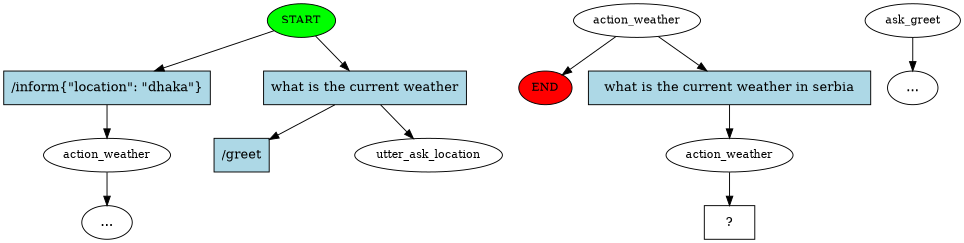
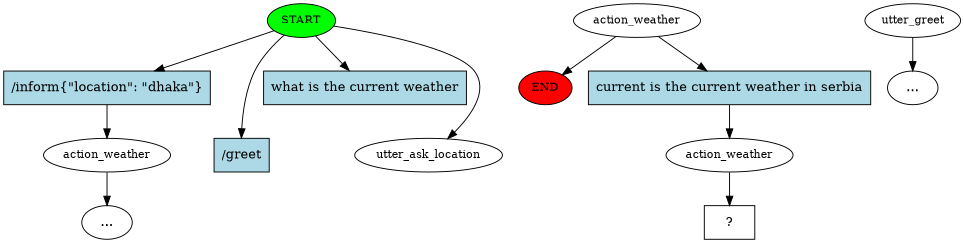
node "ask_greet": label "ask_greet" -> "utter_greet"
node "what is the current weather in serbia": label "what is the current weather in serbia" -> "current is the current weather in serbia"
edge "what is the current weather" -> "utter_ask_location": now "START" -> "utter_ask_location"
edge "what is the current weather" -> "/greet": now "START" -> "/greet"
